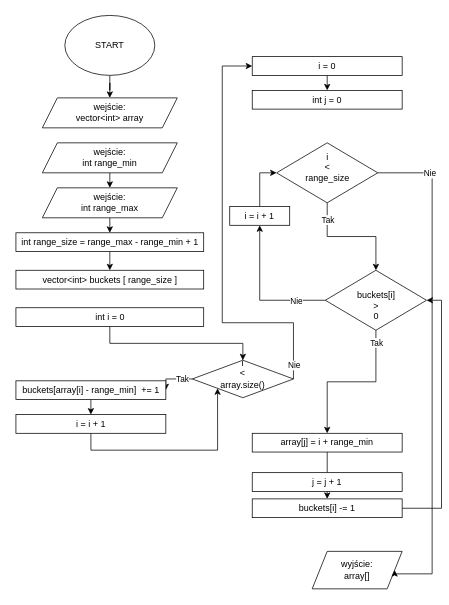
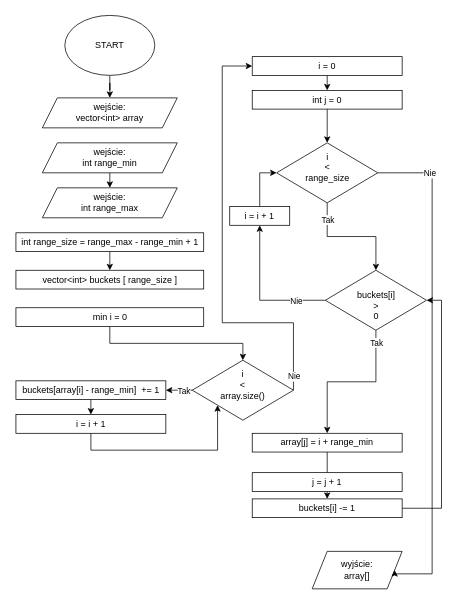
edge "int j = 0" -> "i < range_size": added
edge "wejście: int range_max" -> "int range_size = range_max - range_min + 1": removed
node "int i = 0": label "int i = 0" -> "min i = 0"
node "i < array.size()": size 101x38 -> 101x60
